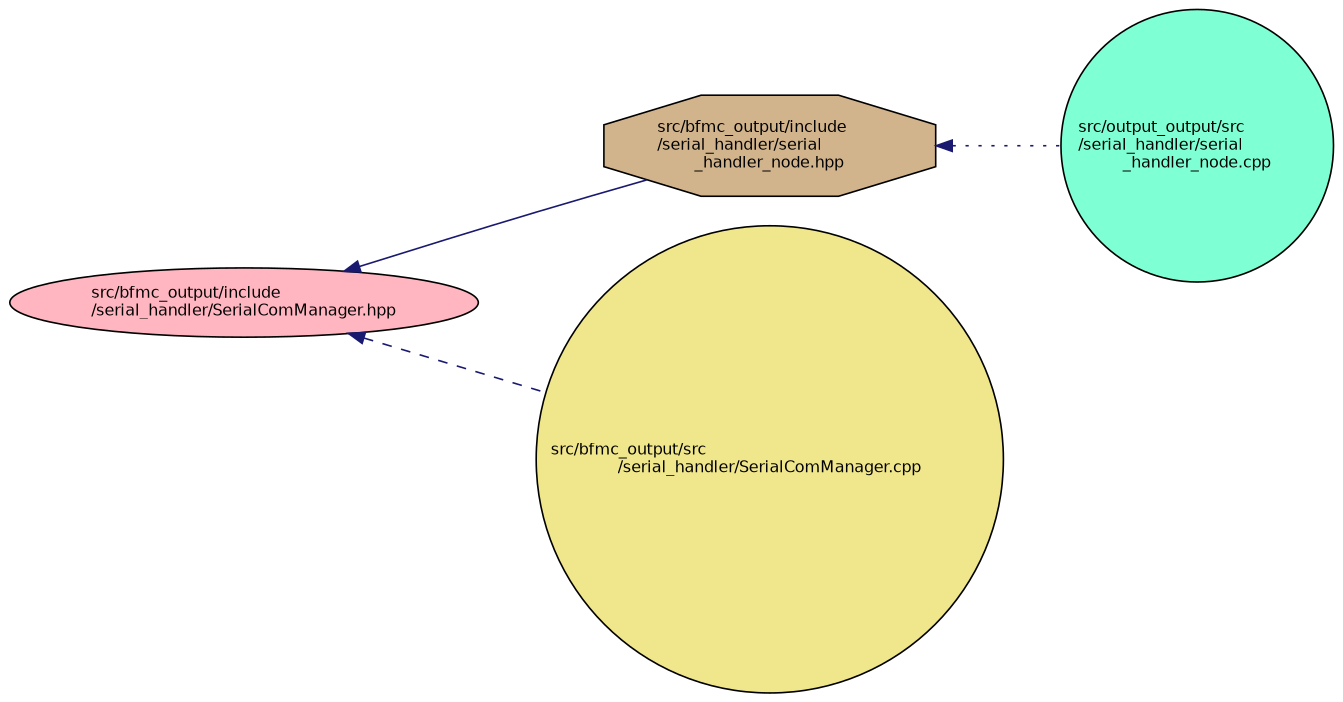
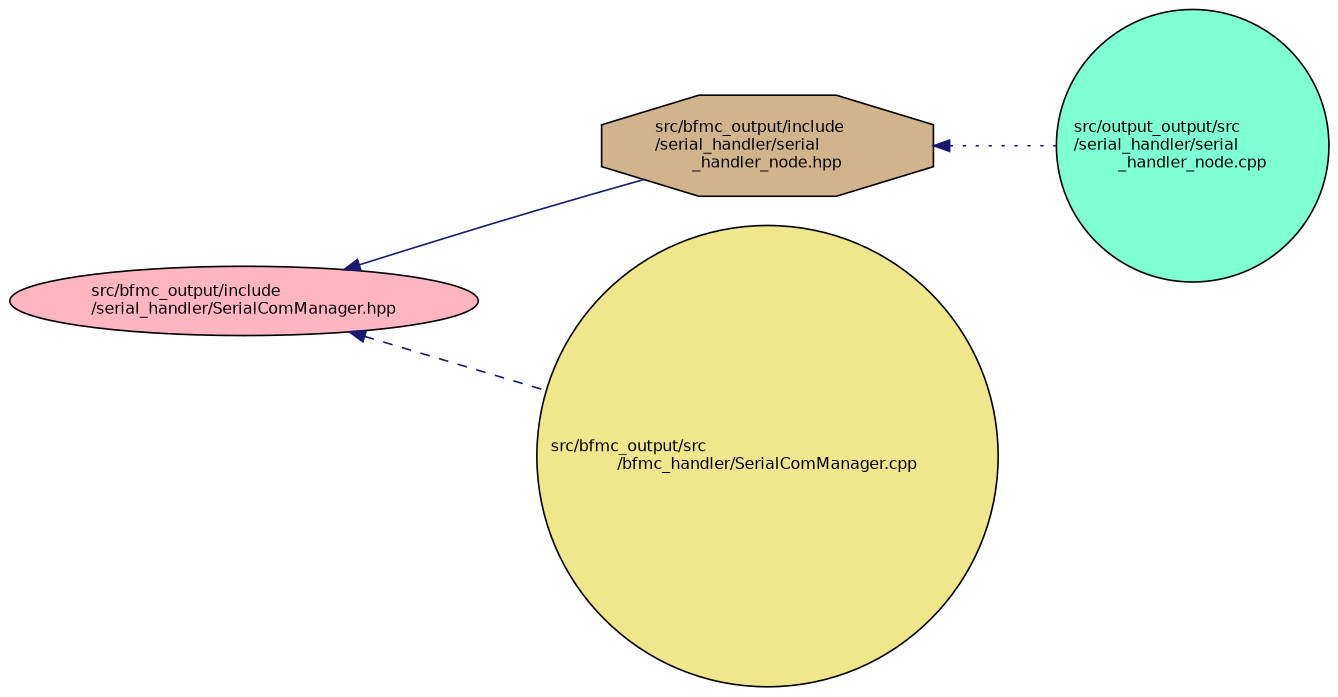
node "src/bfmc_output/src /serial_handler/SerialComManager.cpp": label "src/bfmc_output/src /serial_handler/SerialComManager.cpp" -> "src/bfmc_output/src /bfmc_handler/SerialComManager.cpp"
